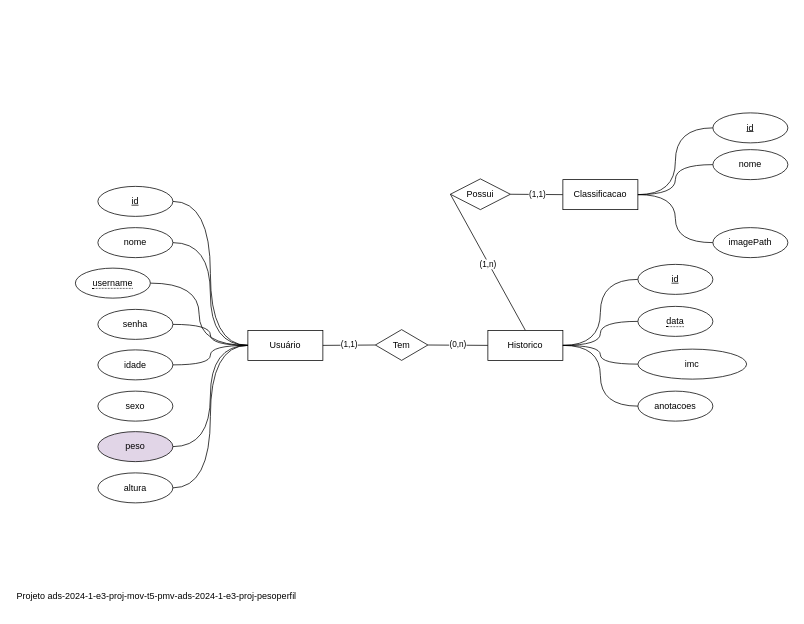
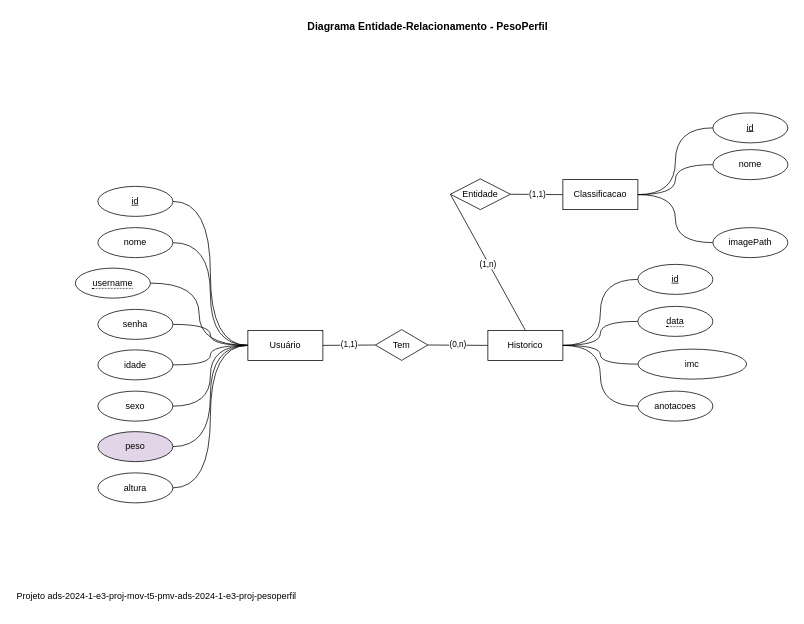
node "Diagrama Entidade-Relacionamento - PesoPerfil": added
node "Possui": label "Possui" -> "Entidade"
edge "Usuário" -- "sexo": added
